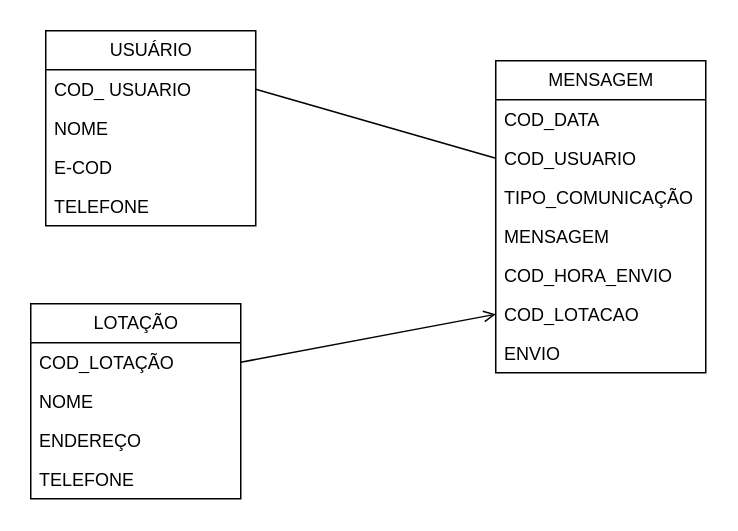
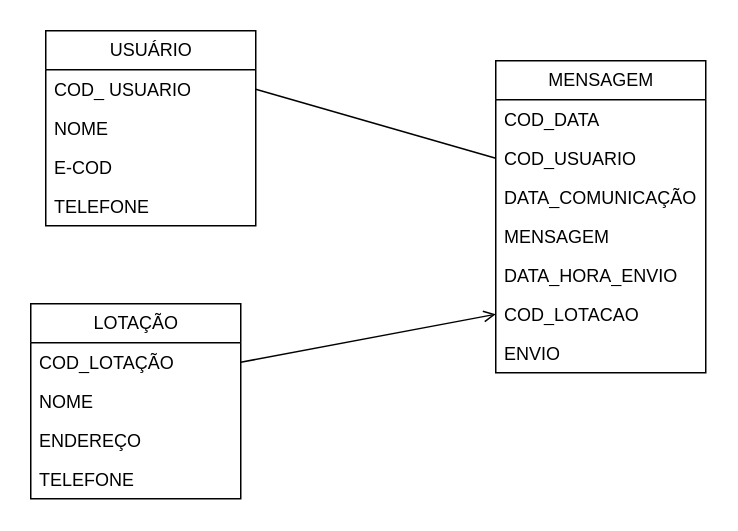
node "TIPO_COMUNICAÇÃO": label "TIPO_COMUNICAÇÃO" -> "DATA_COMUNICAÇÃO"
node "COD_HORA_ENVIO": label "COD_HORA_ENVIO" -> "DATA_HORA_ENVIO"
